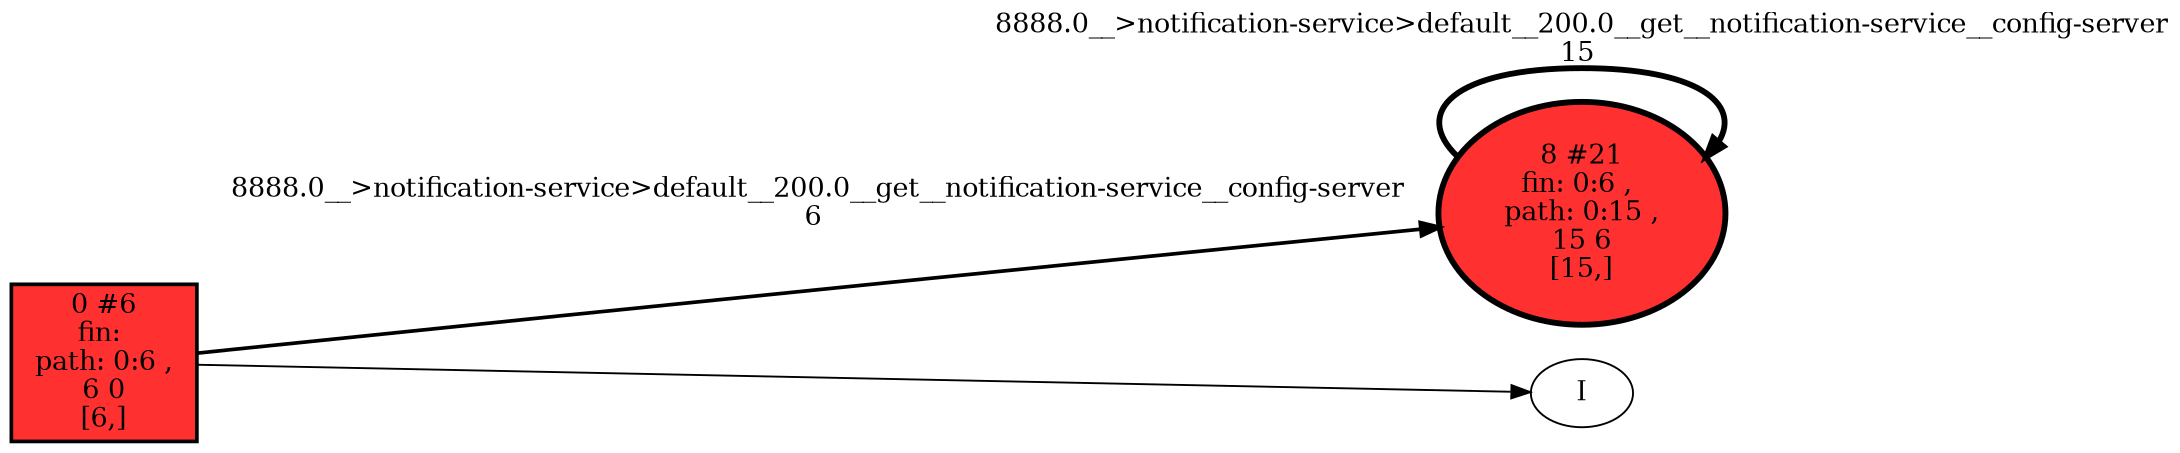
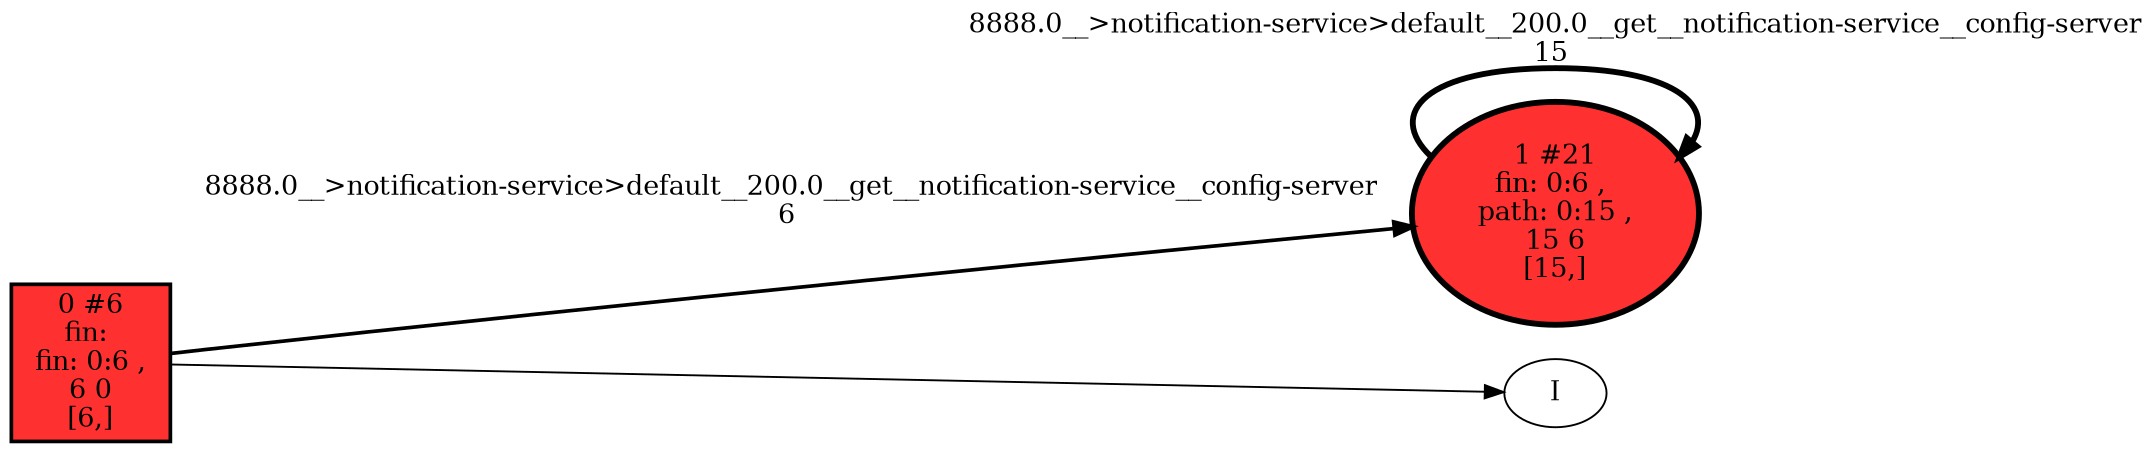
node "8 #21 fin: 0:6 , path: 0:15 , 15 6 [15,]": label "8 #21 fin: 0:6 , path: 0:15 , 15 6 [15,]" -> "1 #21 fin: 0:6 , path: 0:15 , 15 6 [15,]"
node "0 #6 fin: path: 0:6 , 6 0 [6,]": label "0 #6 fin: path: 0:6 , 6 0 [6,]" -> "0 #6 fin: fin: 0:6 , 6 0 [6,]"
